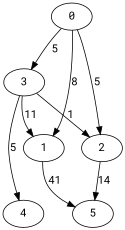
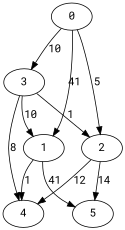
edge "0" -> "3": label "5" -> "10"
edge "0" -> "1": label "8" -> "41"
edge "3" -> "1": label "11" -> "10"
edge "3" -> "4": label "5" -> "8"
edge "1" -> "4": added, label "1"
edge "2" -> "4": added, label "12"
